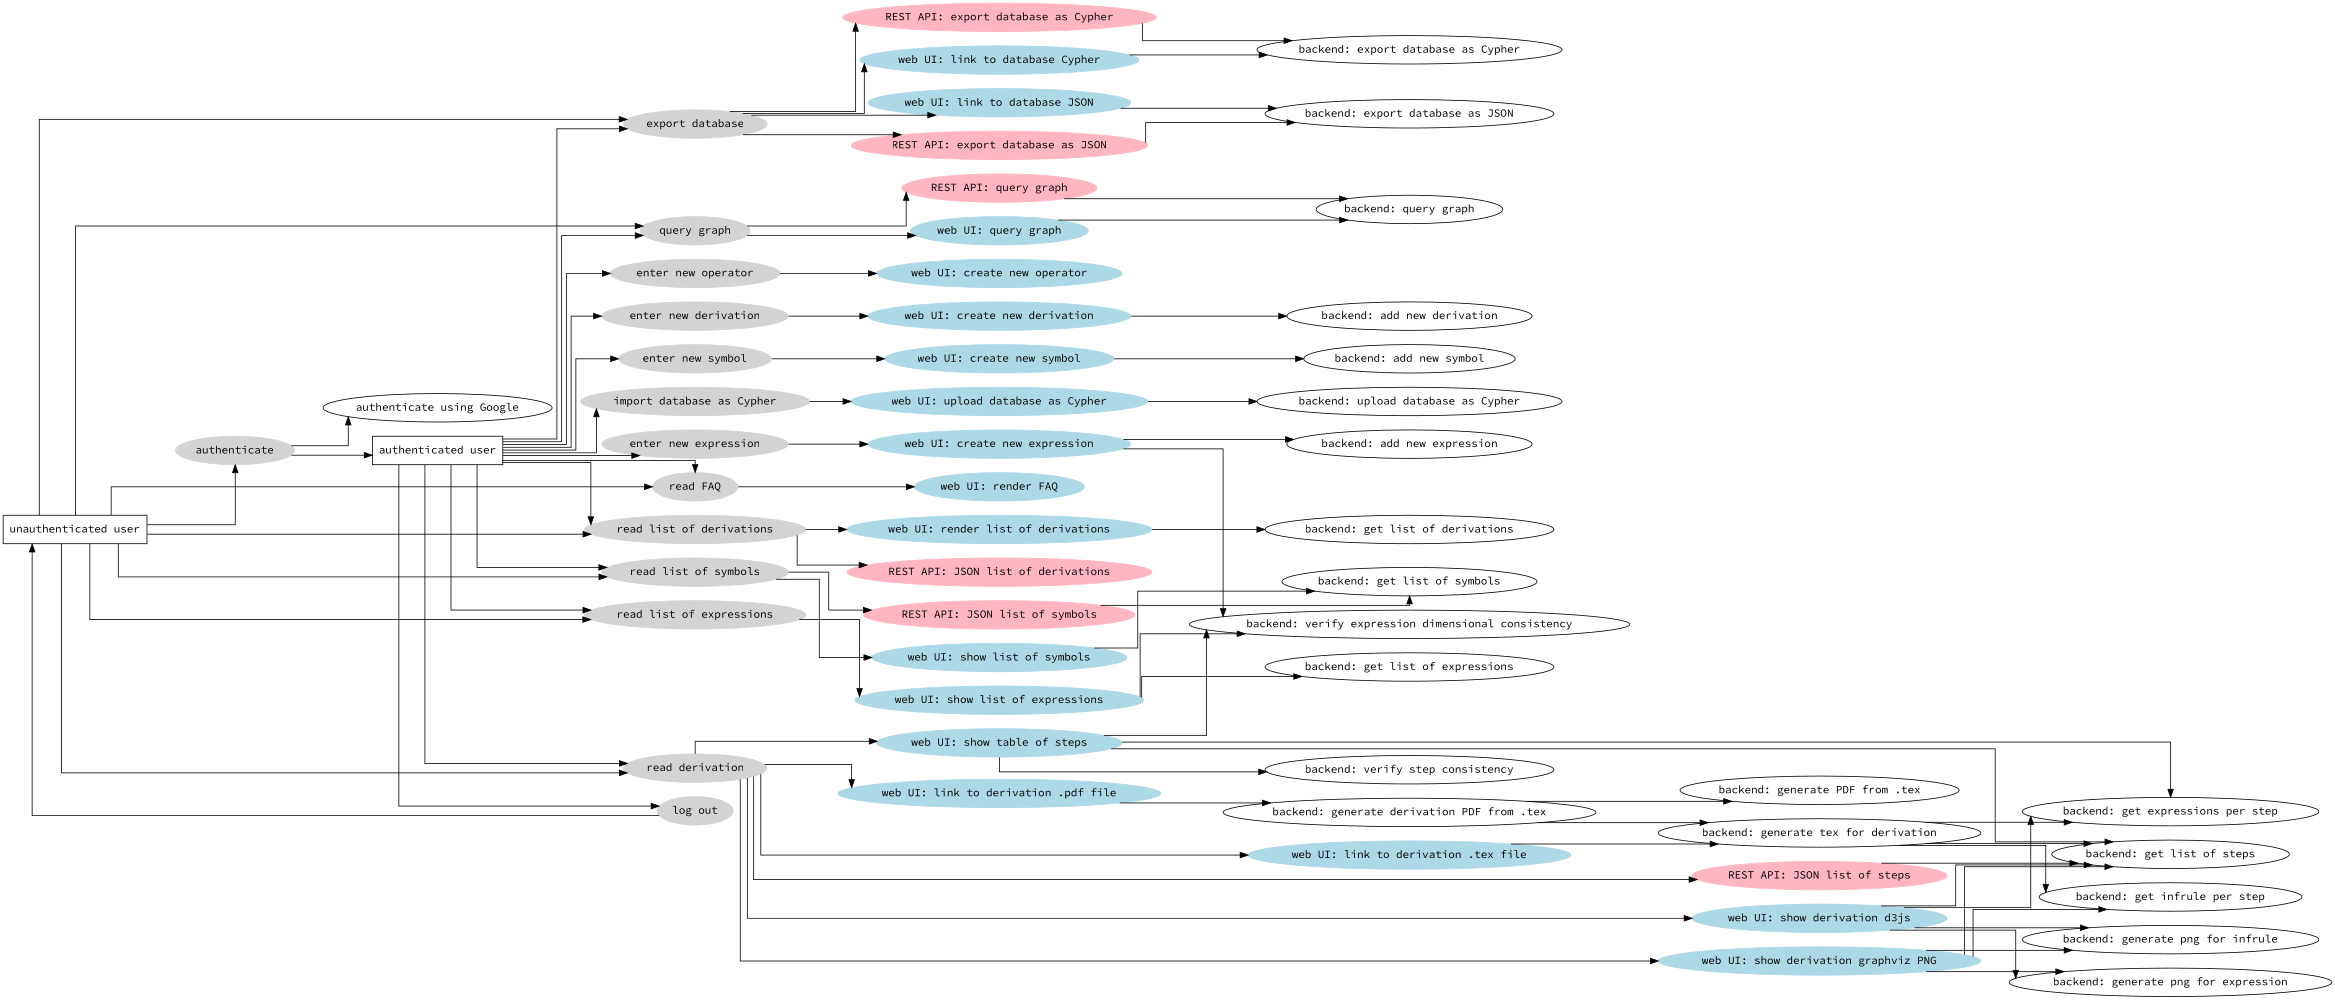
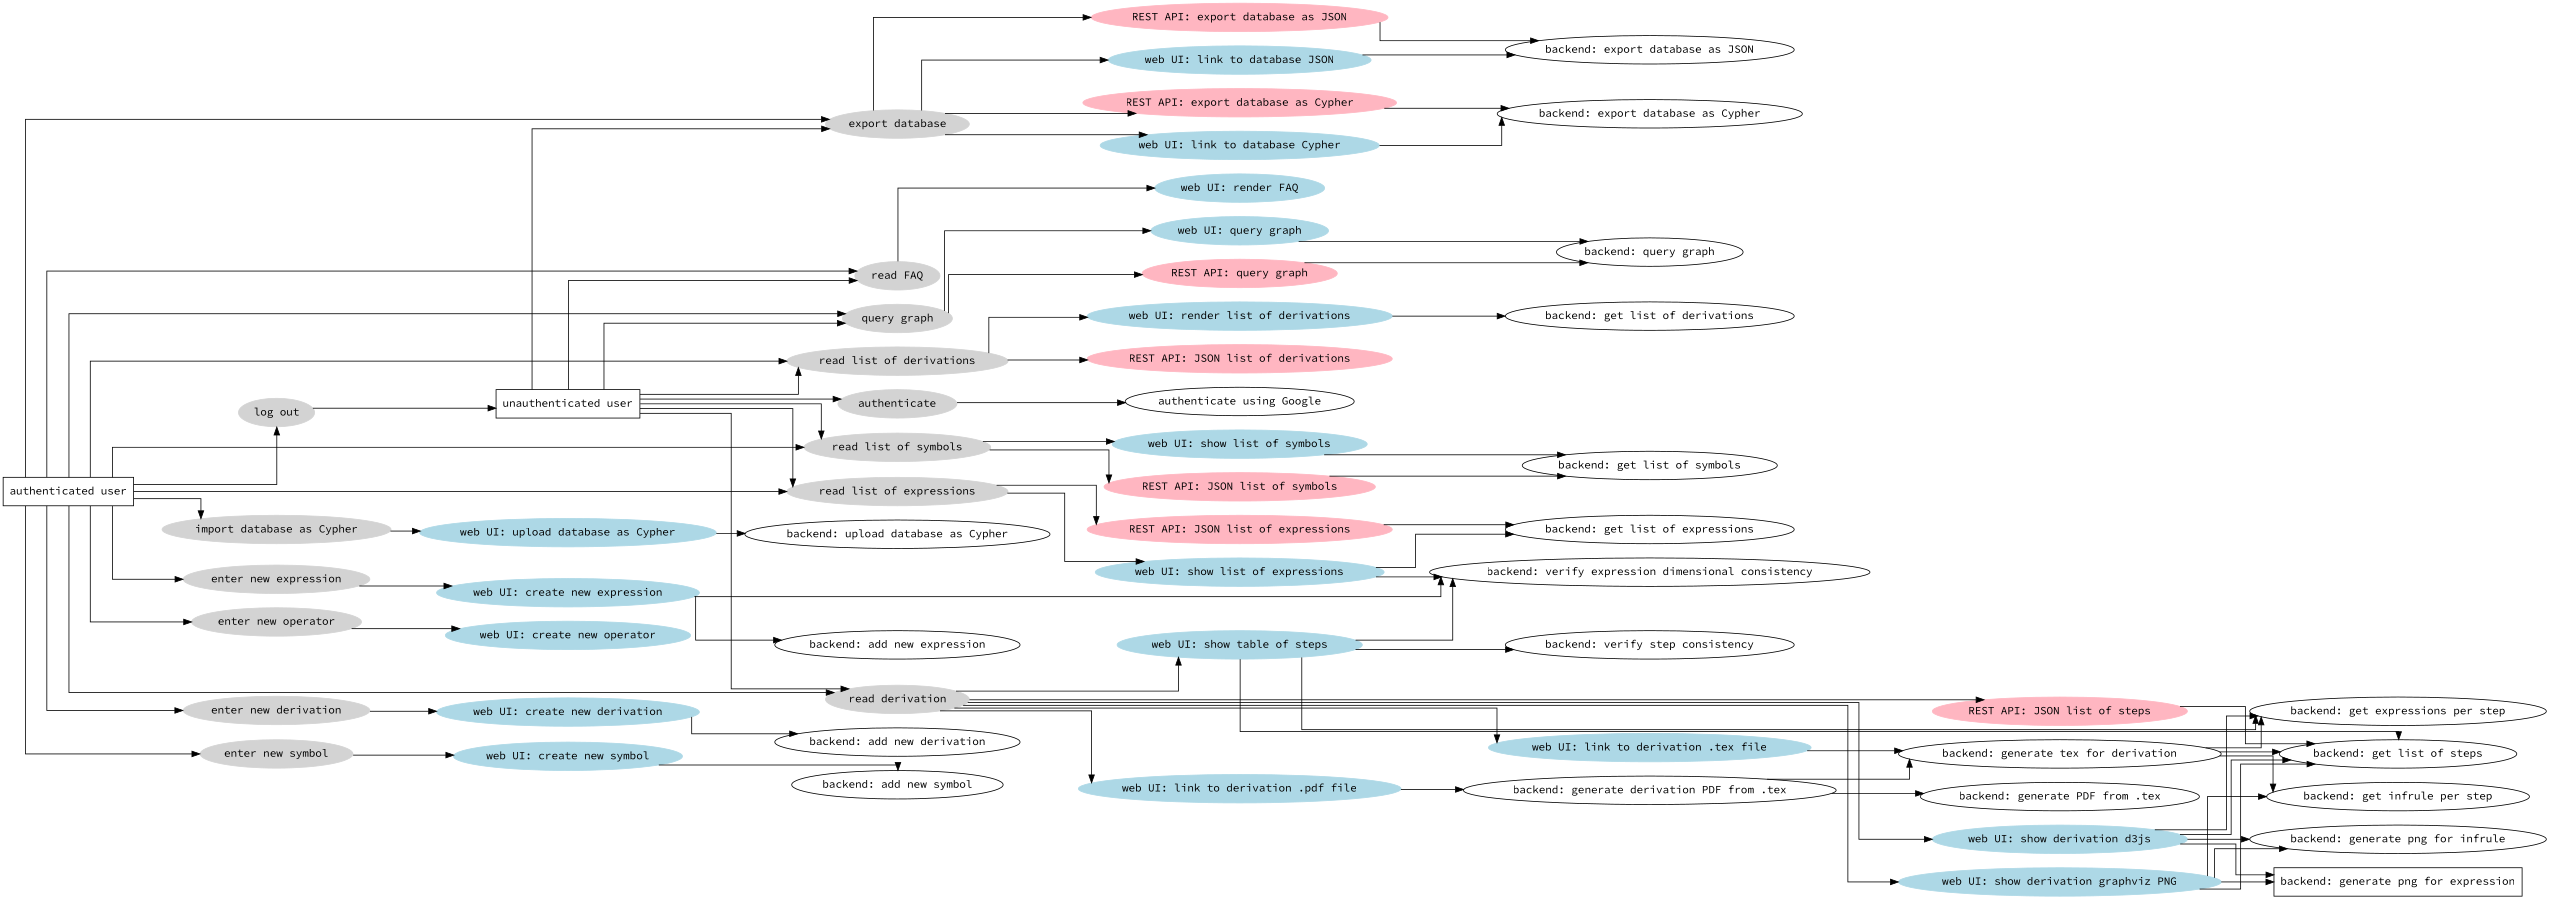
edge "authenticate" -> "authenticated user": removed
node "REST API: JSON list of expressions": added
node "backend: generate png for expression": shape ellipse -> box
